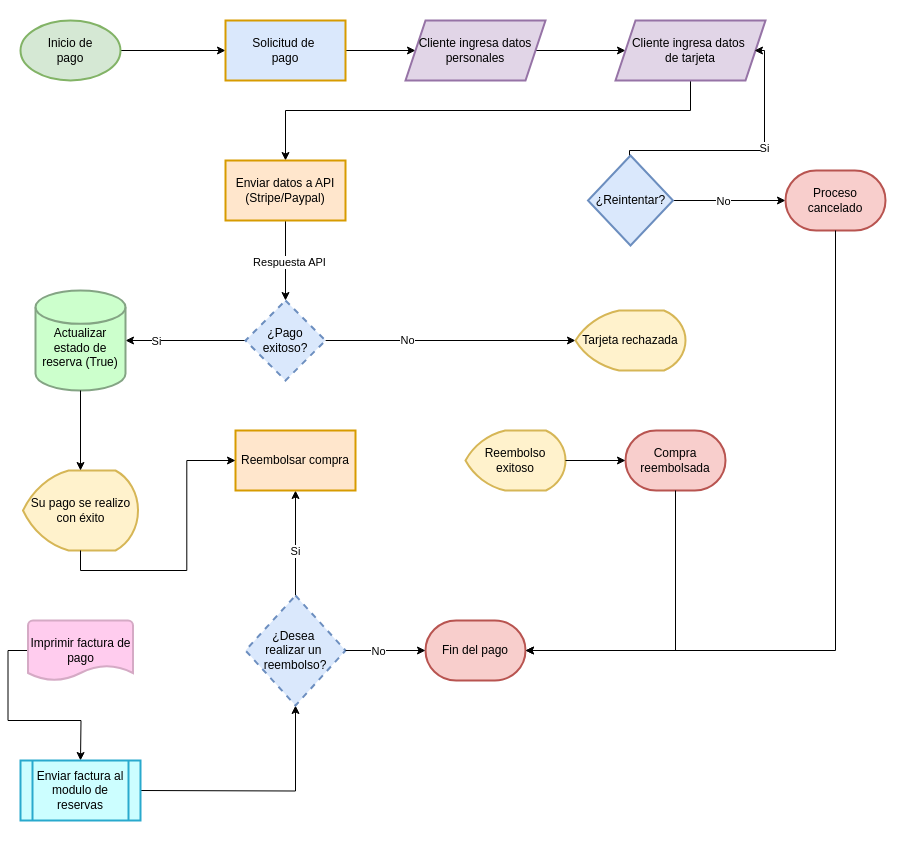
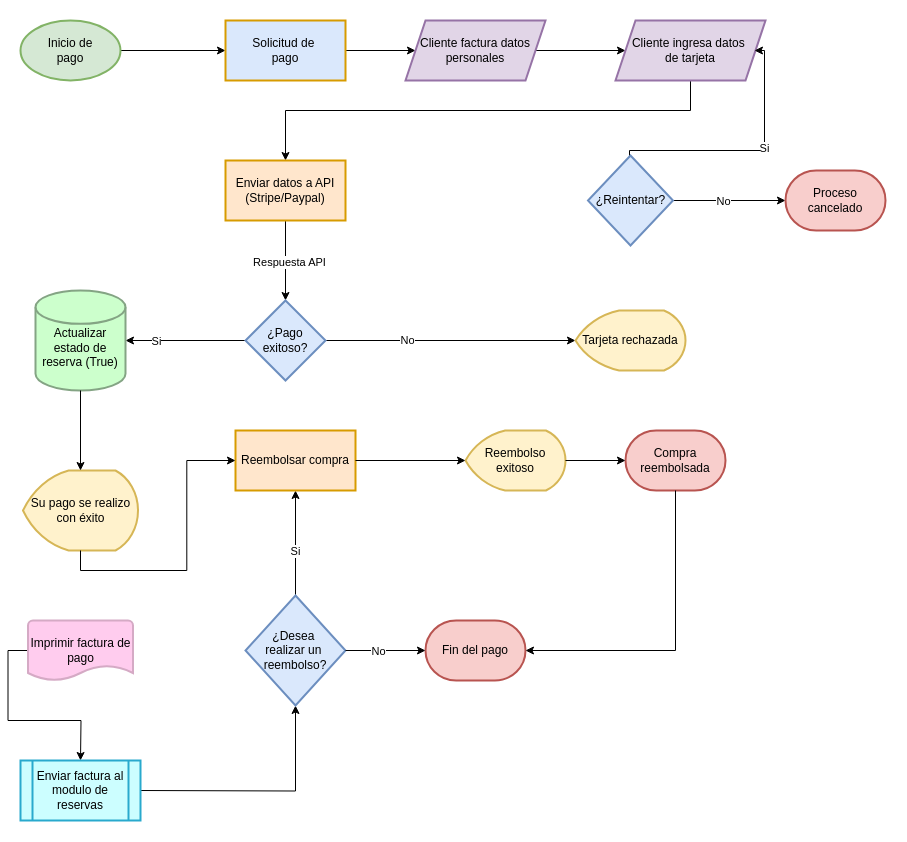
node "Cliente ingresa datos personales": label "Cliente ingresa datos personales" -> "Cliente factura datos personales"
node "¿Pago exitoso?": style dashed -> solid
edge "Reembolsar compra" -> "Reembolso exitoso": added
edge "Proceso cancelado" -> "Fin del pago": removed
node "¿Desea realizar un reembolso?": style dashed -> solid
